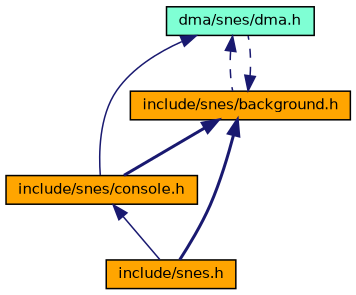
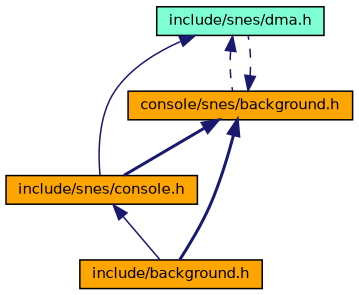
node "dma/snes/dma.h": label "dma/snes/dma.h" -> "include/snes/dma.h"
node "include/snes/background.h": label "include/snes/background.h" -> "console/snes/background.h"
node "include/snes.h": label "include/snes.h" -> "include/background.h"
